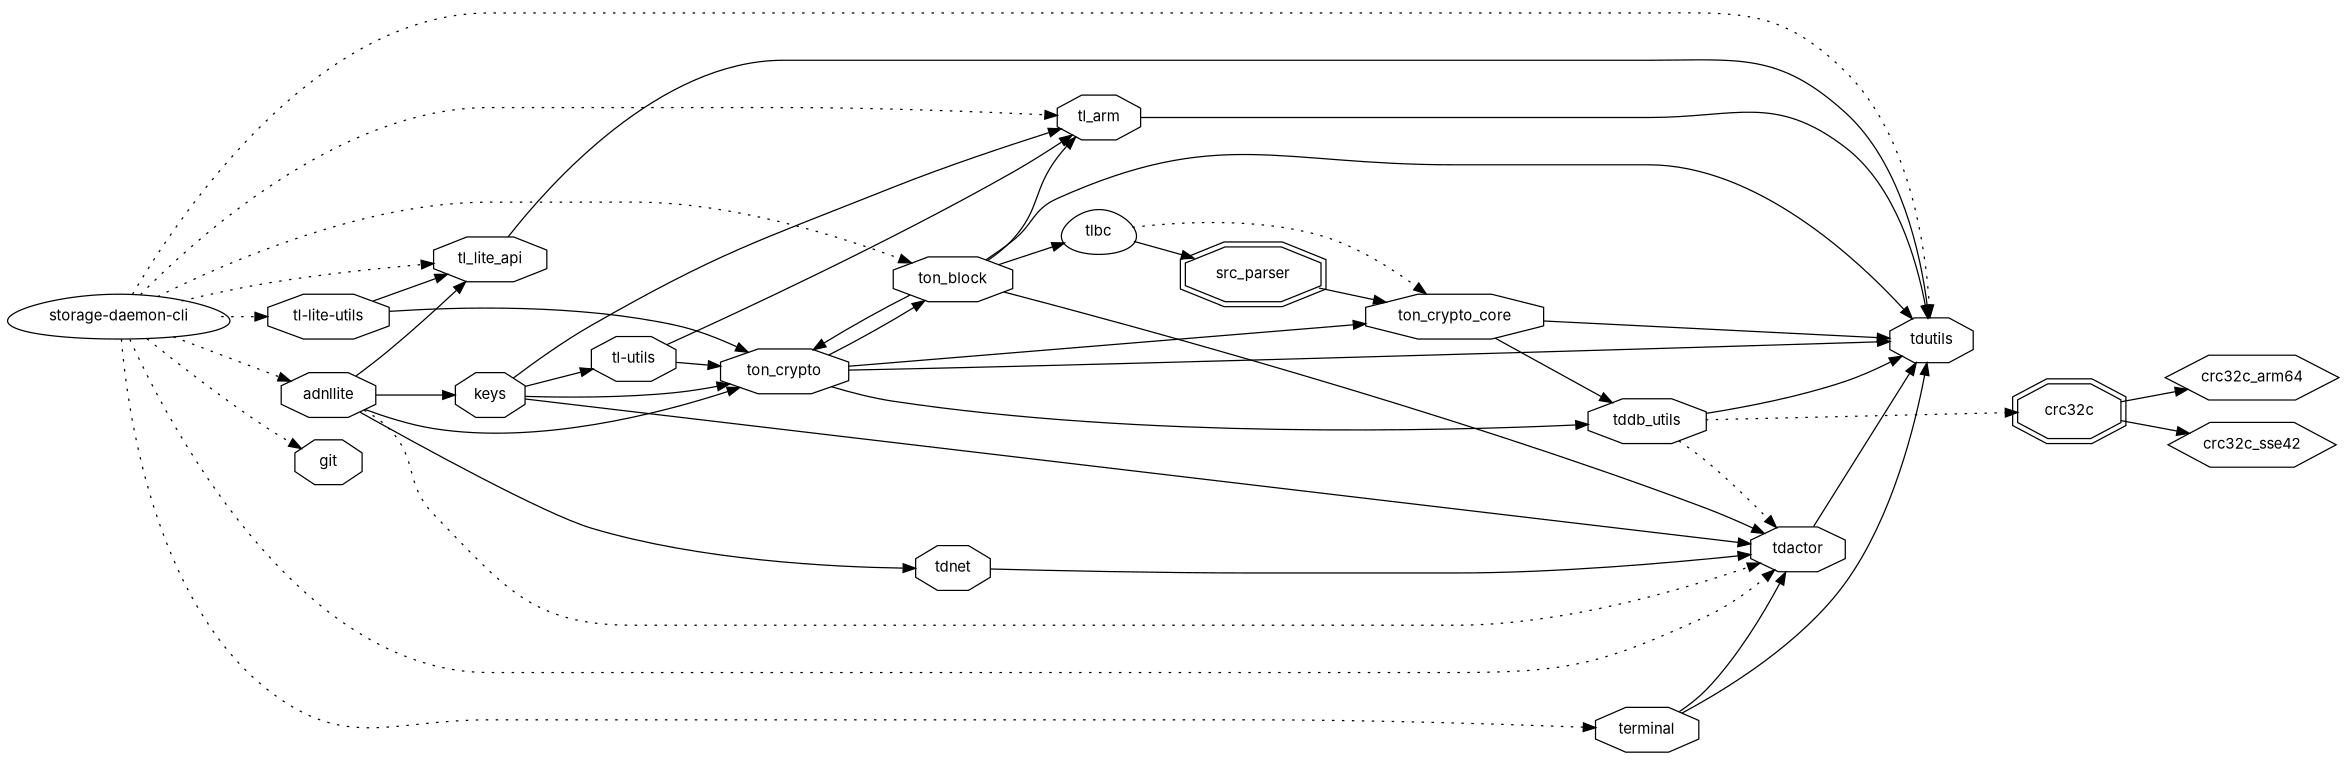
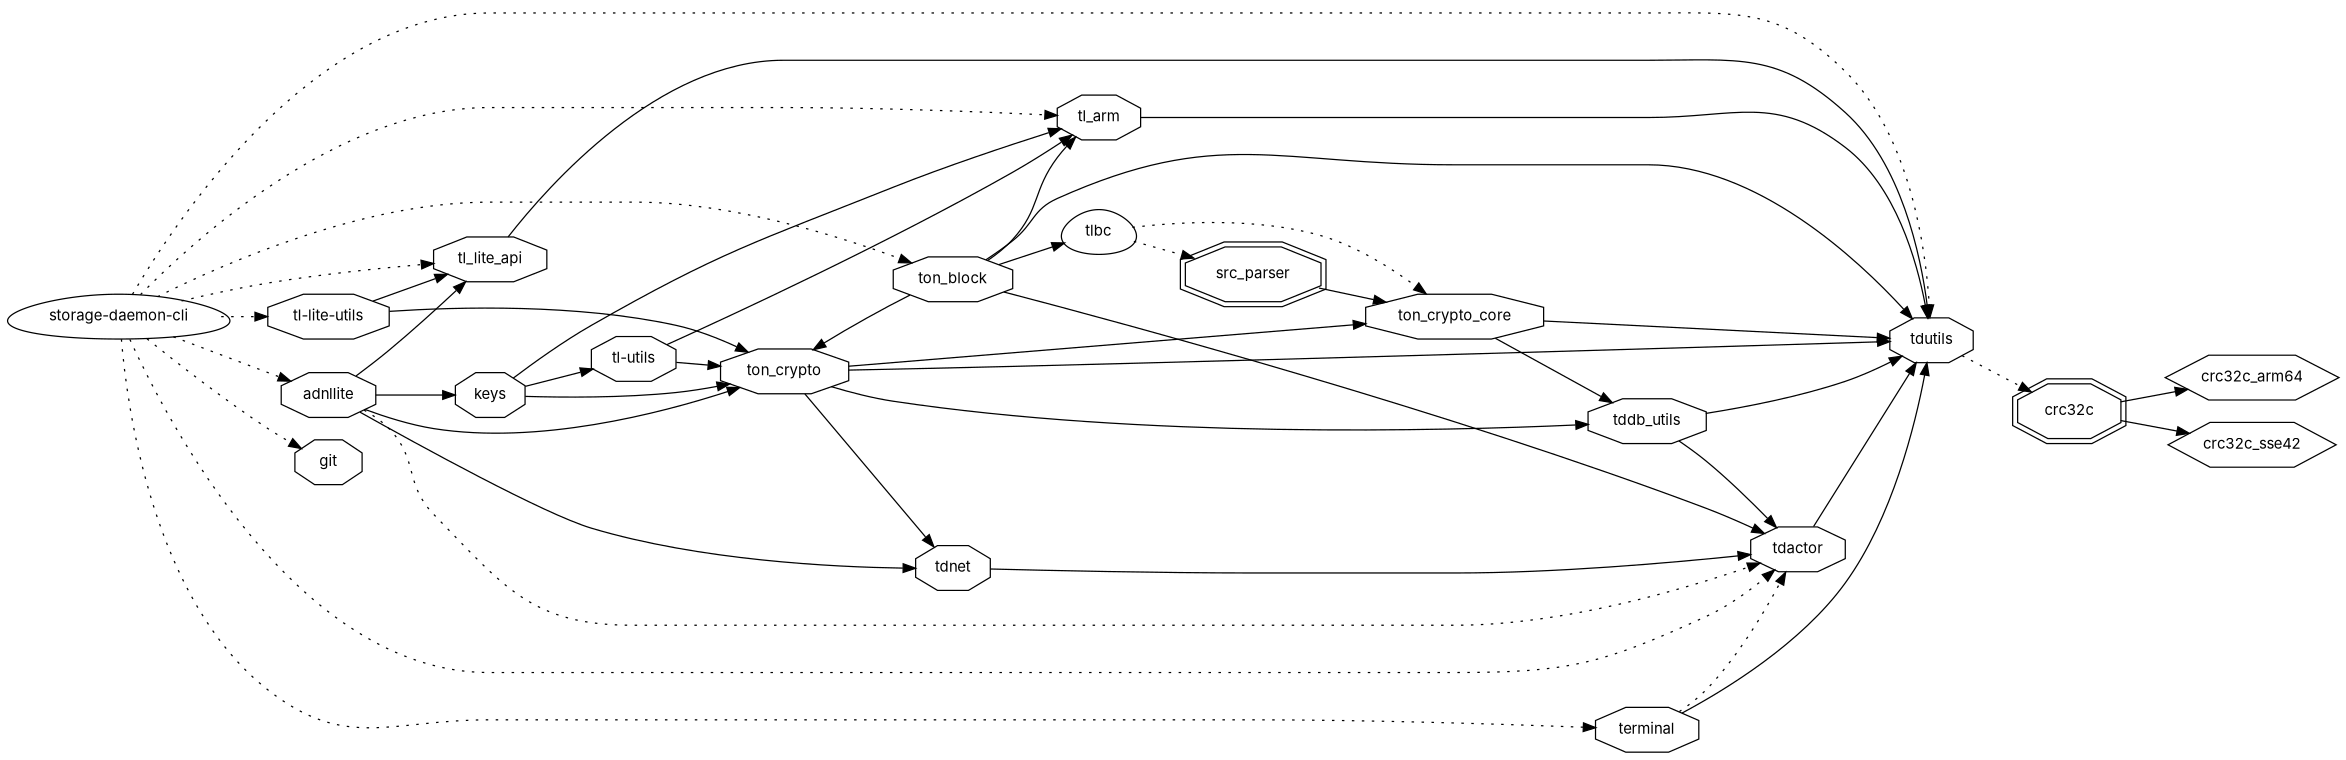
edge "tlbc" -> "src_parser": style solid -> dotted
edge "ton_crypto" -> "ton_block": now "ton_crypto" -> "tdnet"
edge "tddb_utils" -> "crc32c": now "tdutils" -> "crc32c"
edge "keys" -> "tdactor": removed
edge "tddb_utils" -> "tdactor": style dotted -> solid
edge "terminal" -> "tdactor": style solid -> dotted
